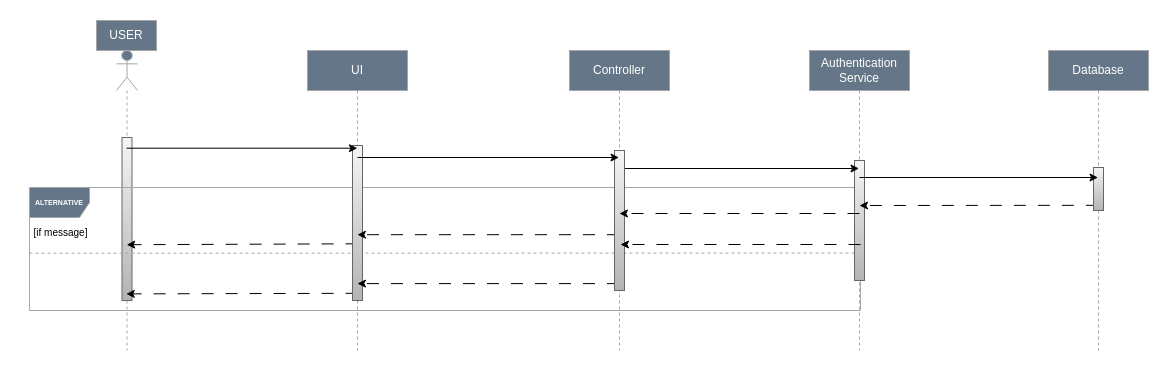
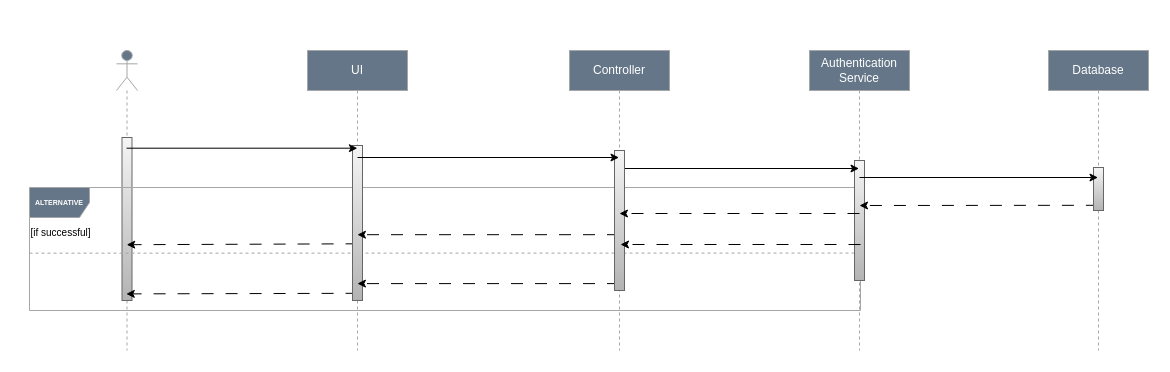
node "USER": removed
node "[if message]": label "[if message]" -> "[if successful]"
